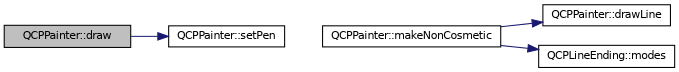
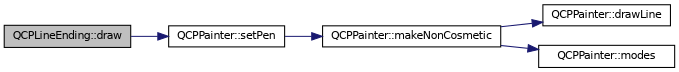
node "QCPPainter::draw": label "QCPPainter::draw" -> "QCPLineEnding::draw"
edge "QCPPainter::setPen" -> "QCPPainter::makeNonCosmetic": added
node "QCPLineEnding::modes": label "QCPLineEnding::modes" -> "QCPPainter::modes"
